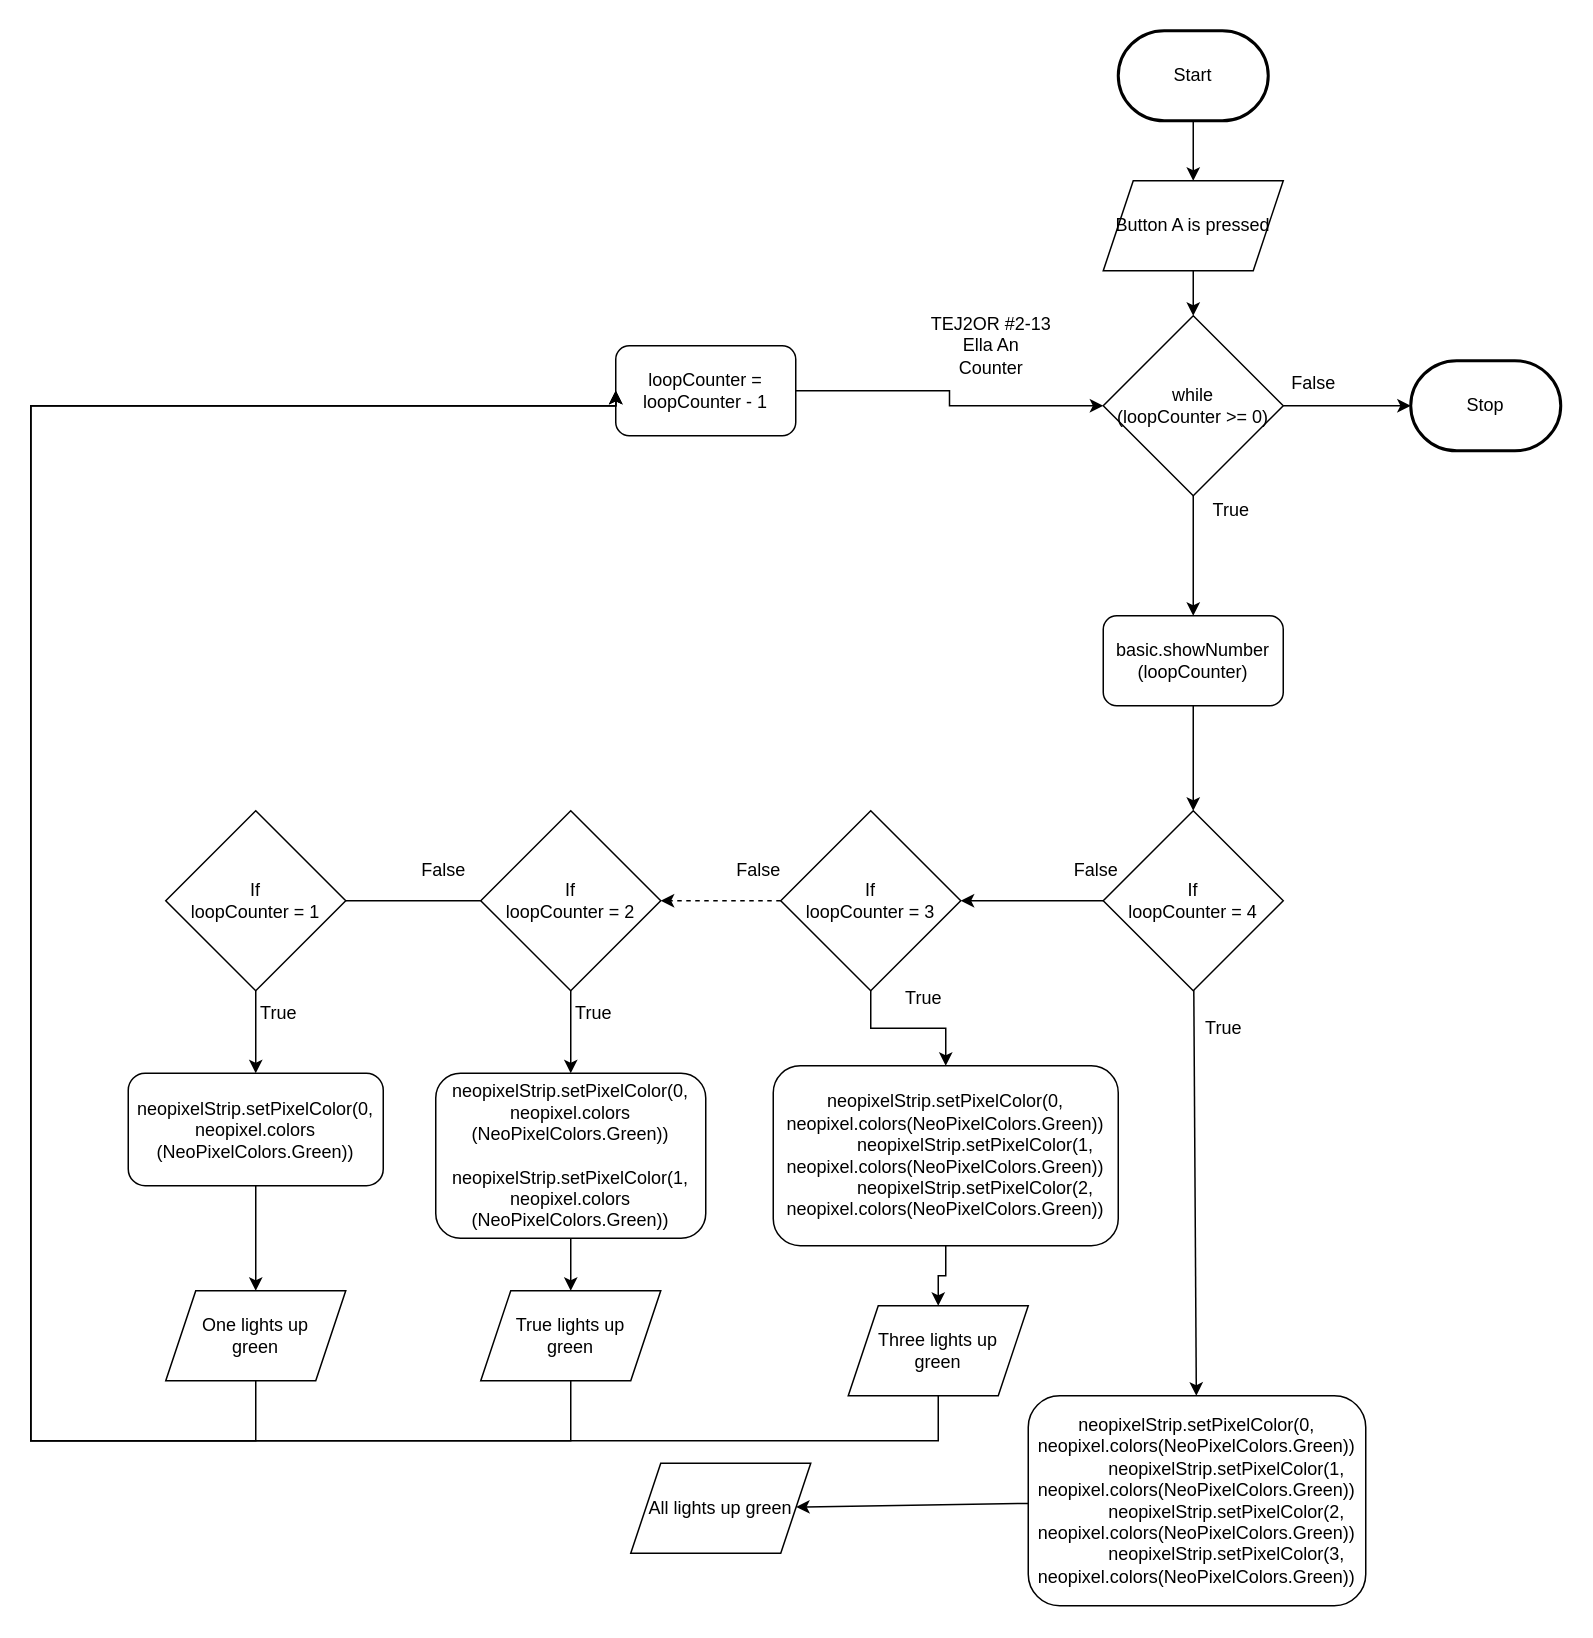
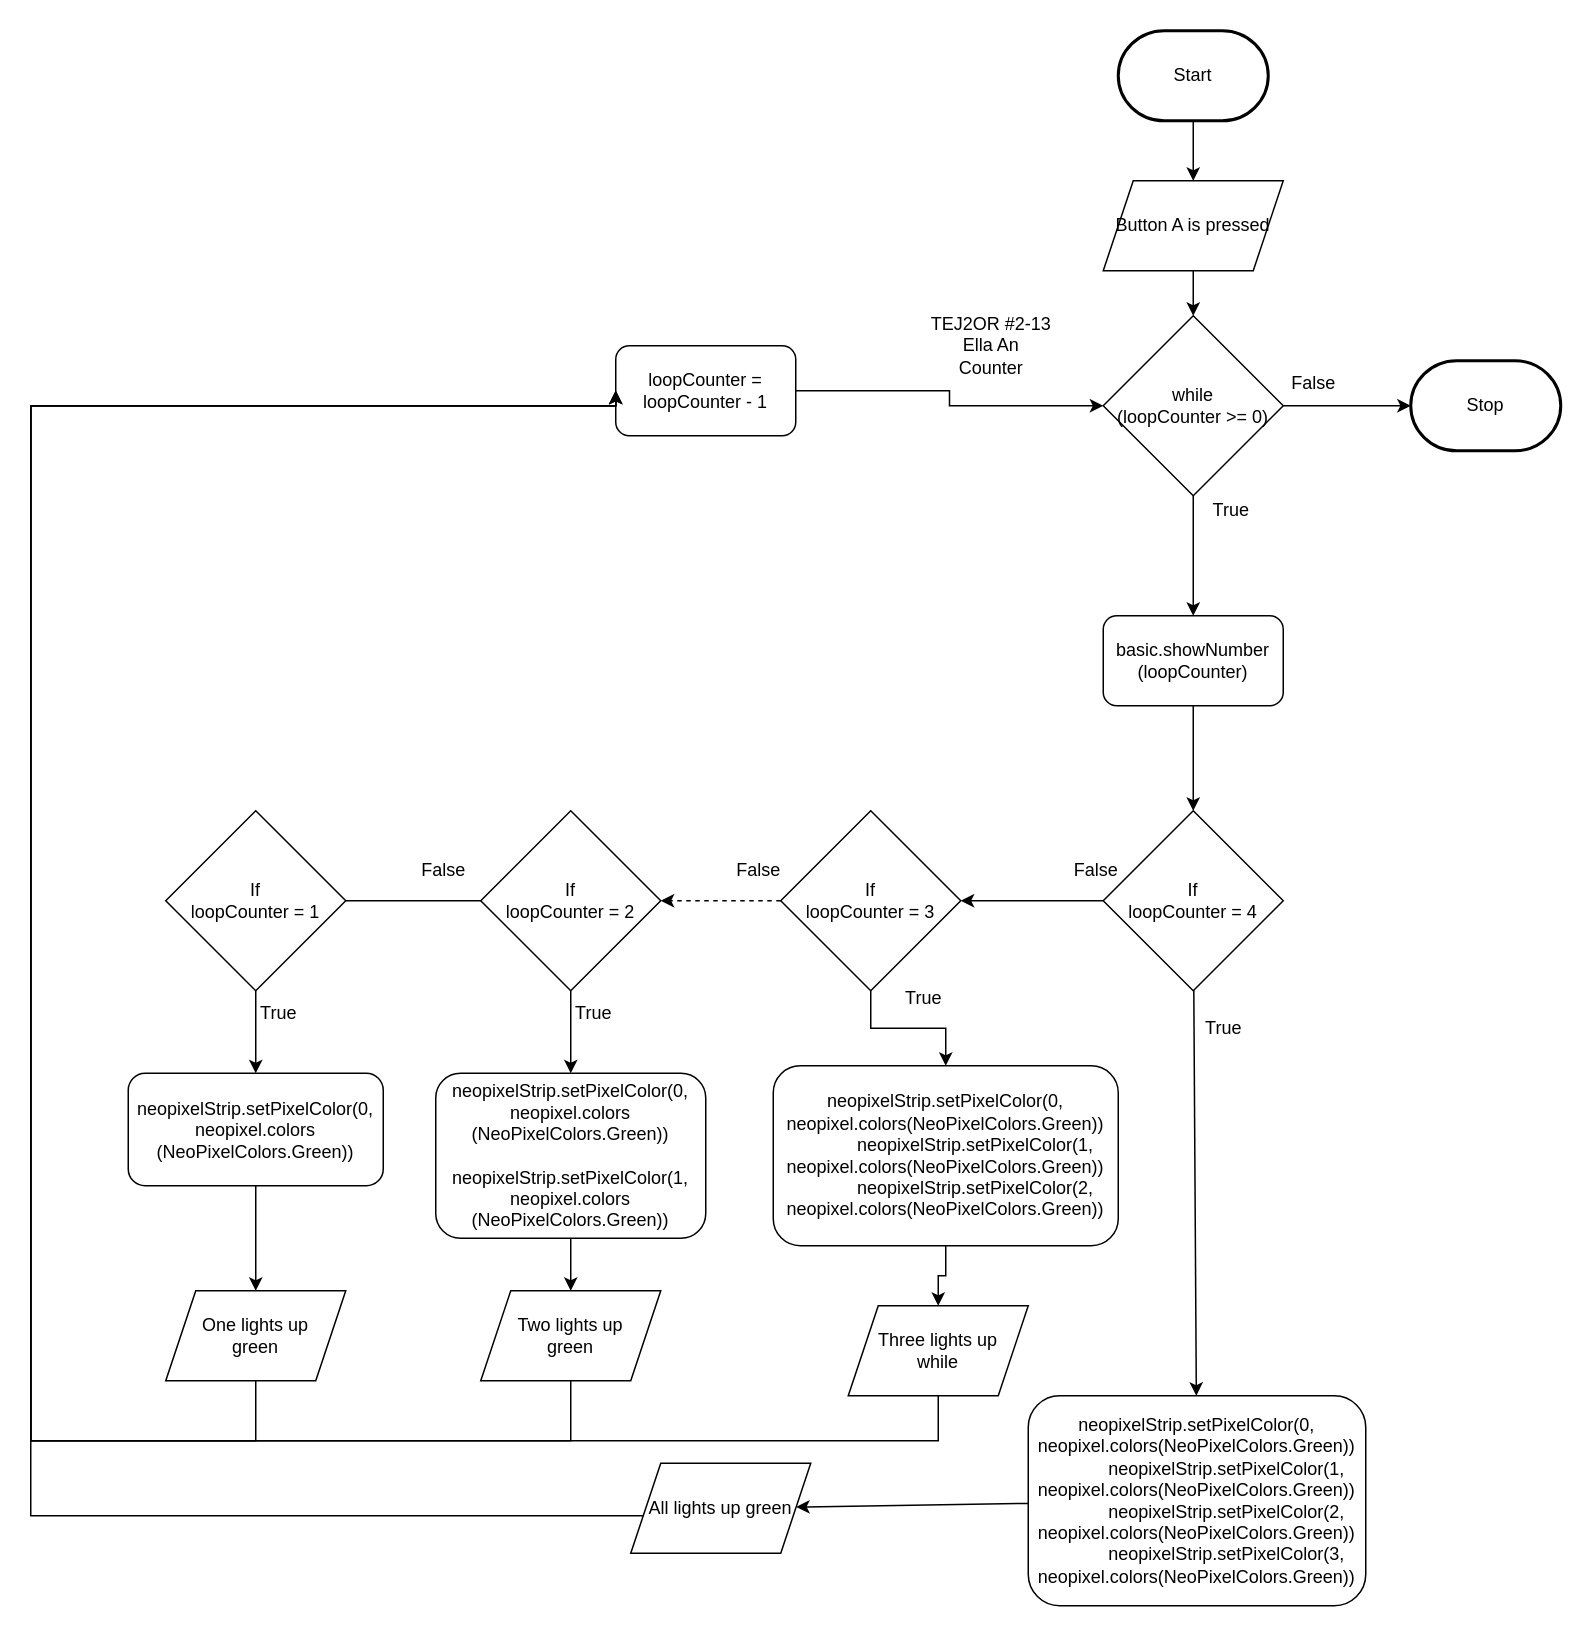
node "True lights up green": label "True lights up green" -> "Two lights up green"
node "Three lights up green": label "Three lights up green" -> "Three lights up while"
edge "All lights up green" -> "loopCounter = loopCounter - 1": added
